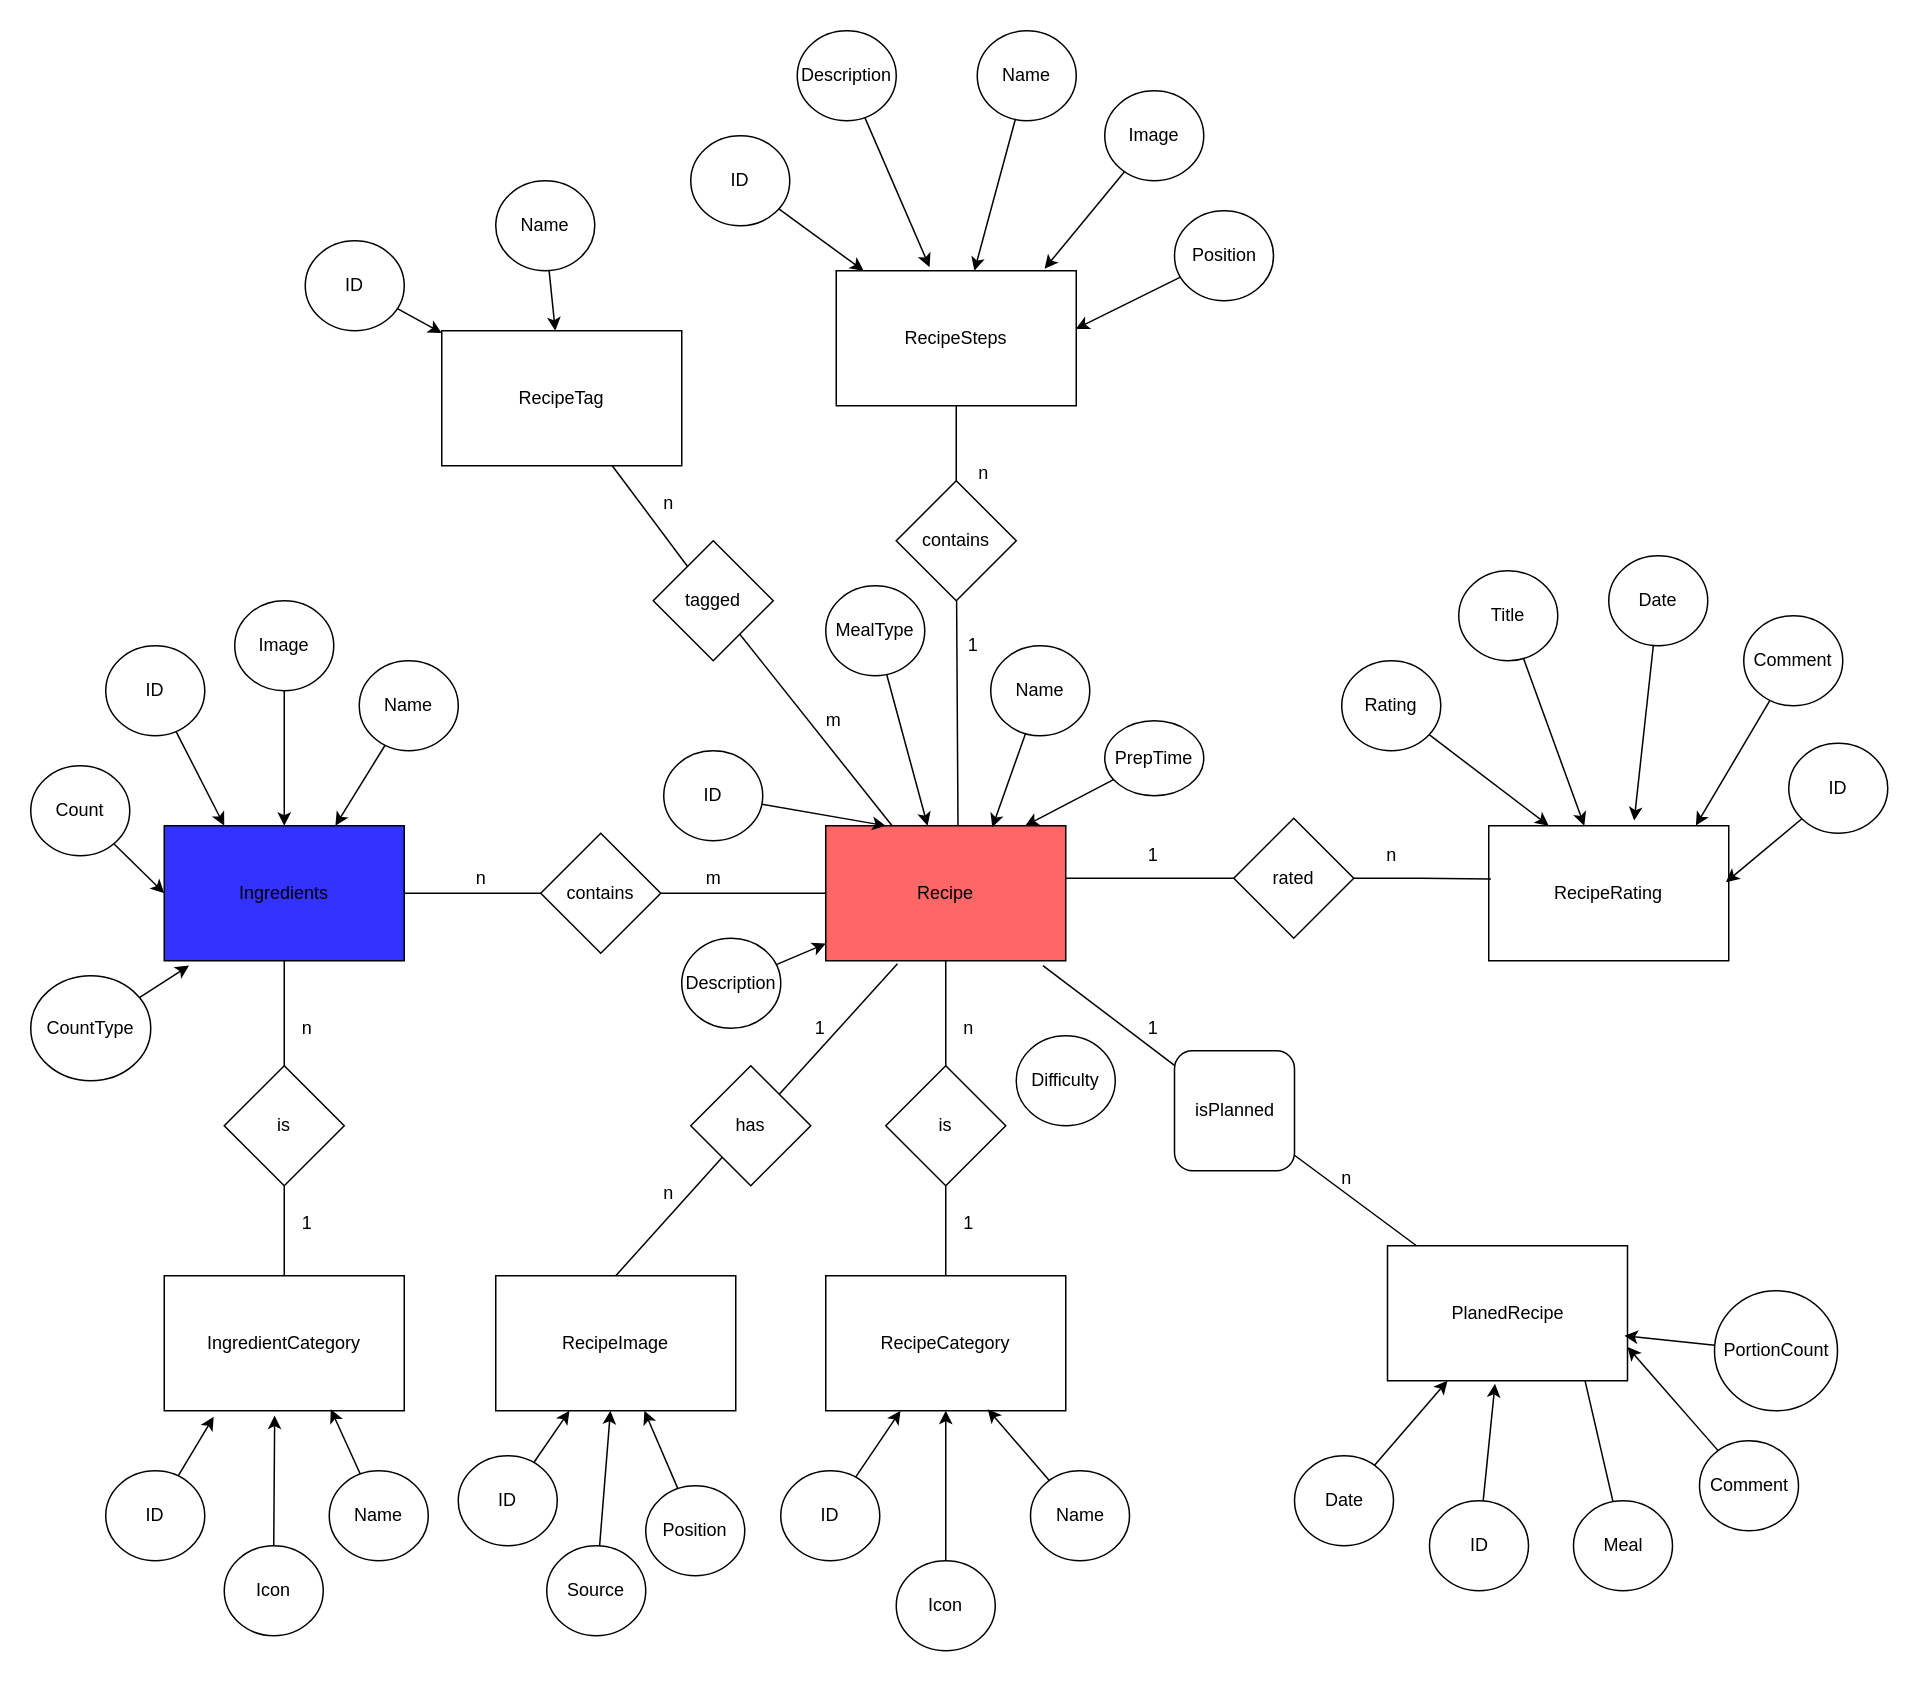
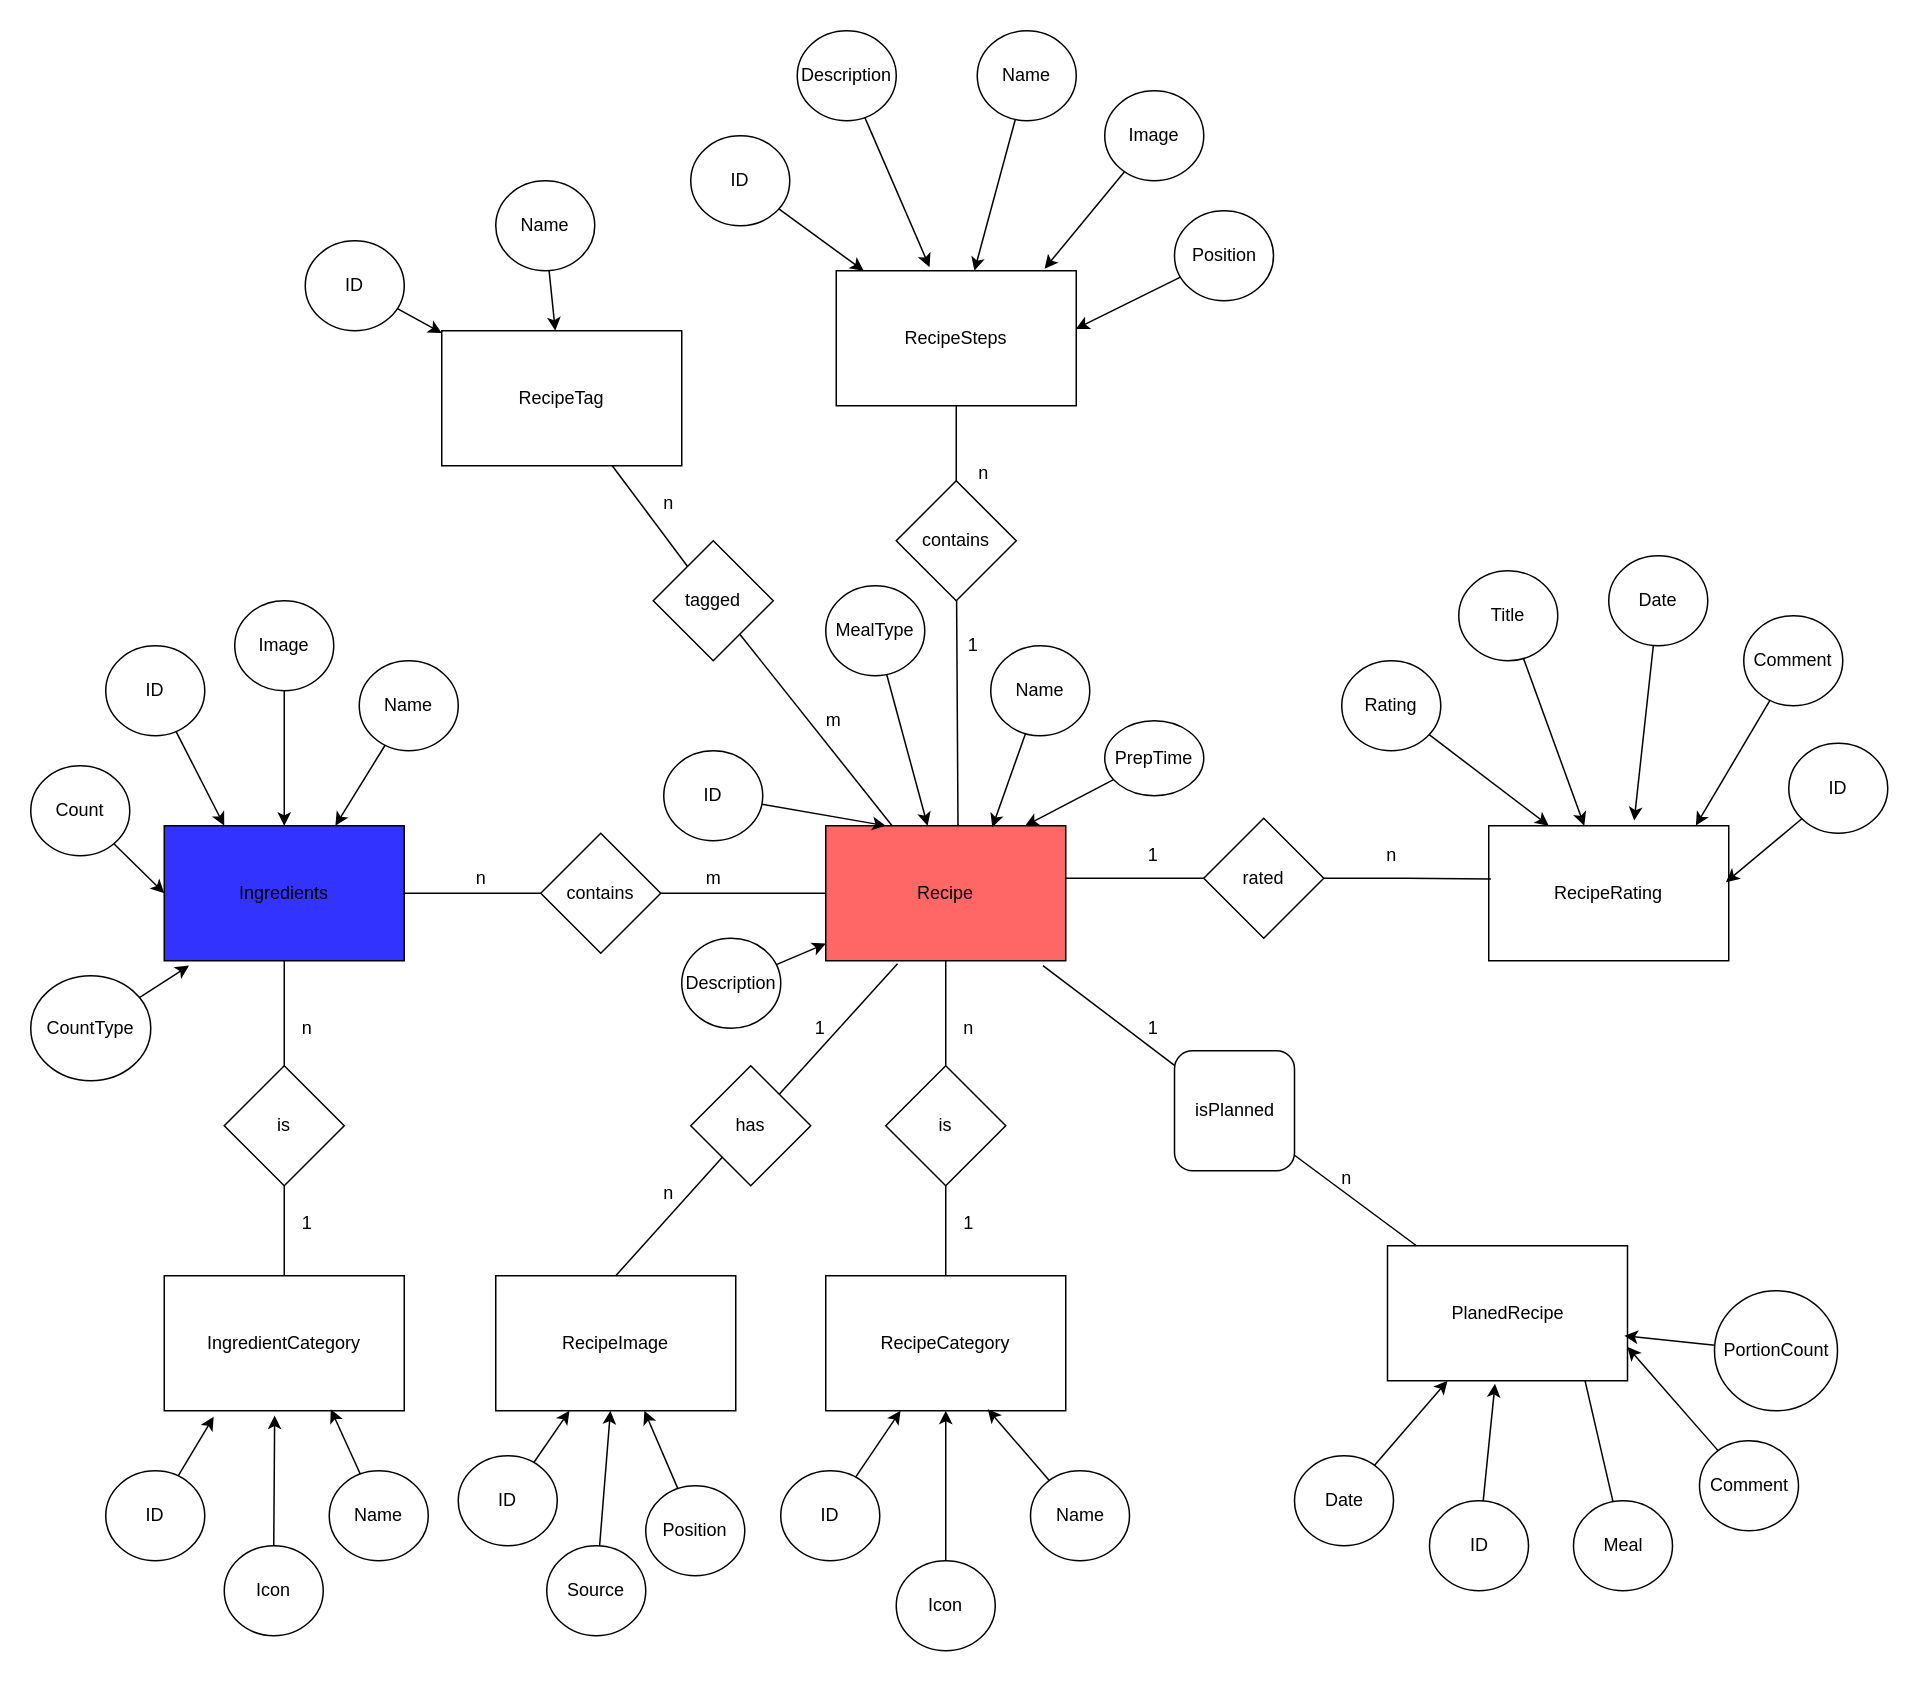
node "rated": moved (1294, 878) -> (1264, 878)
node "Difficulty": removed
